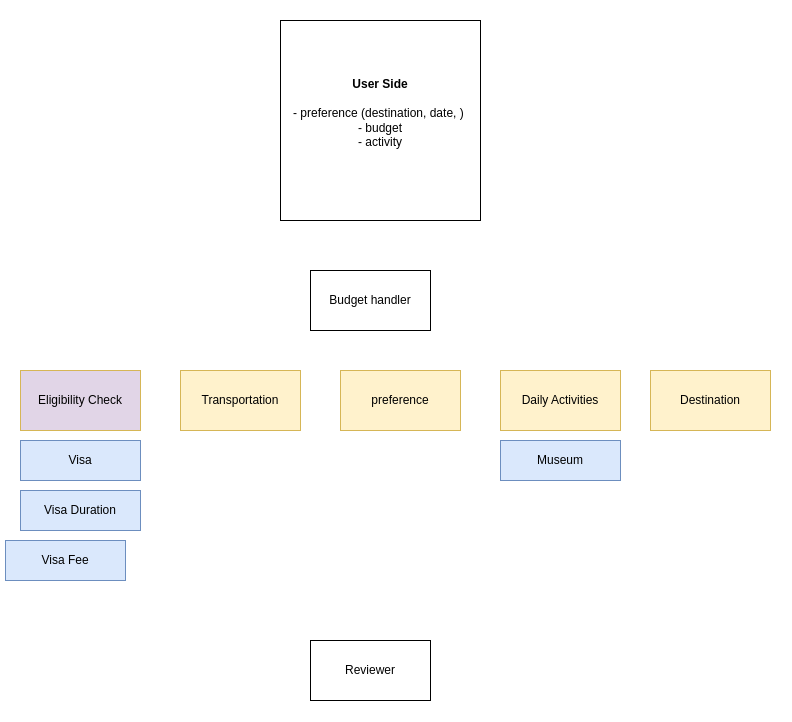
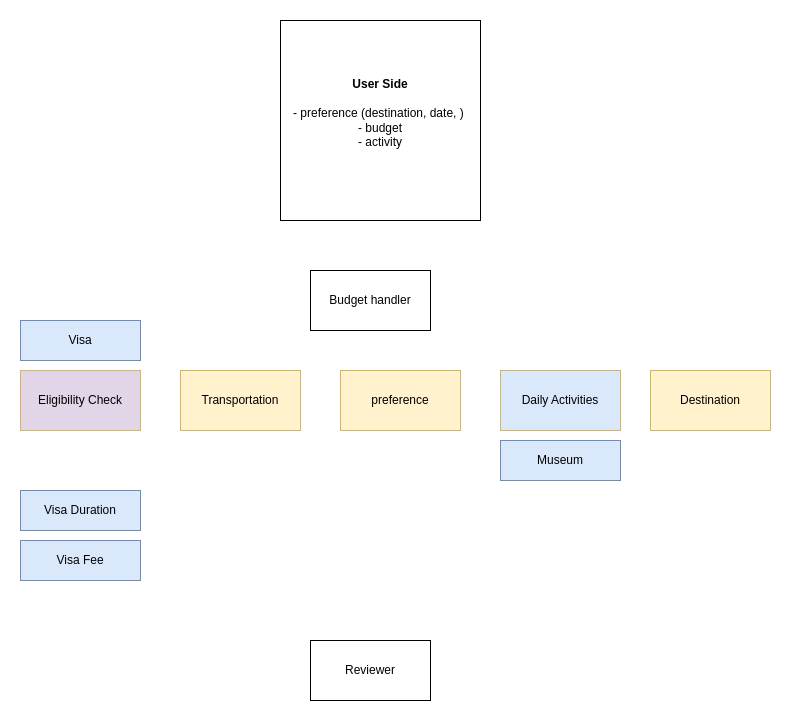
node "Daily Activities": fillcolor #fff2cc -> #dae8fc
node "Visa": moved (81, 461) -> (81, 341)
node "Visa Fee": moved (66, 561) -> (81, 561)
